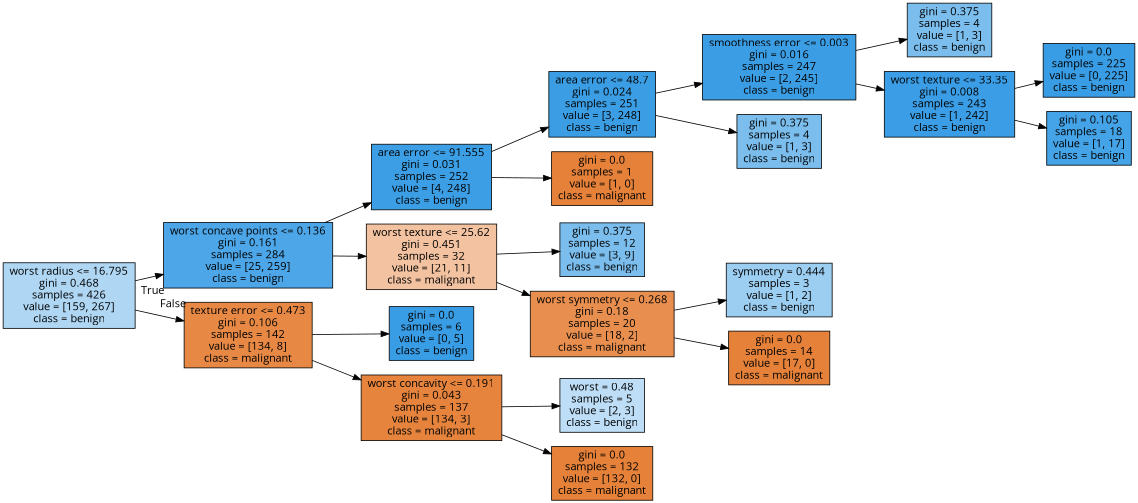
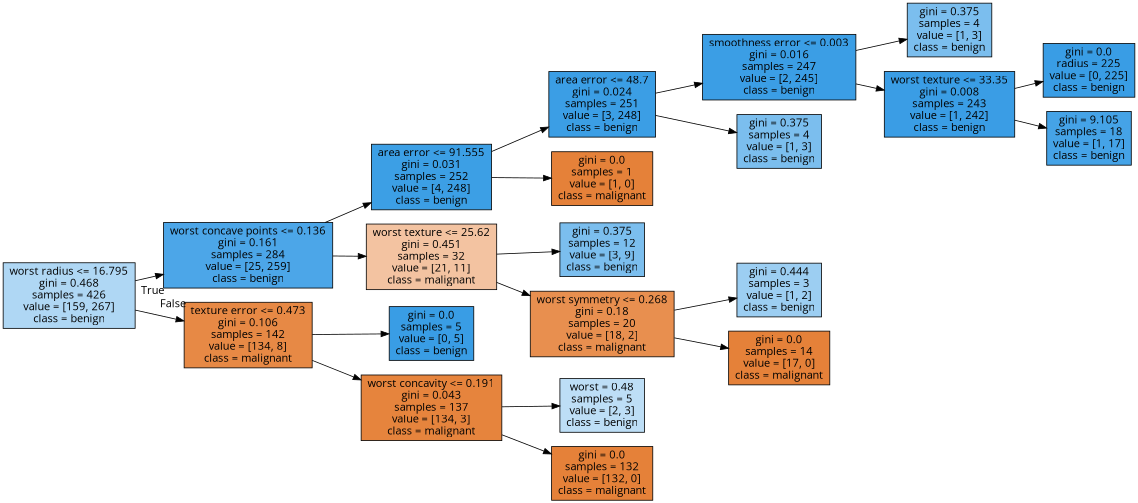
node "gini = 0.0 samples = 225 value = [0, 225] class = benign": label "gini = 0.0 samples = 225 value = [0, 225] class = benign" -> "gini = 0.0 radius = 225 value = [0, 225] class = benign"
node "gini = 0.105 samples = 18 value = [1, 17] class = benign": label "gini = 0.105 samples = 18 value = [1, 17] class = benign" -> "gini = 9.105 samples = 18 value = [1, 17] class = benign"
node "symmetry = 0.444 samples = 3 value = [1, 2] class = benign": label "symmetry = 0.444 samples = 3 value = [1, 2] class = benign" -> "gini = 0.444 samples = 3 value = [1, 2] class = benign"
node "gini = 0.0 samples = 6 value = [0, 5] class = benign": label "gini = 0.0 samples = 6 value = [0, 5] class = benign" -> "gini = 0.0 samples = 5 value = [0, 5] class = benign"
